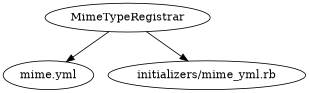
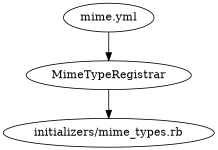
edge "MimeTypeRegistrar" -> "mime.yml": reversed
node "initializers/mime_yml.rb": label "initializers/mime_yml.rb" -> "initializers/mime_types.rb"
